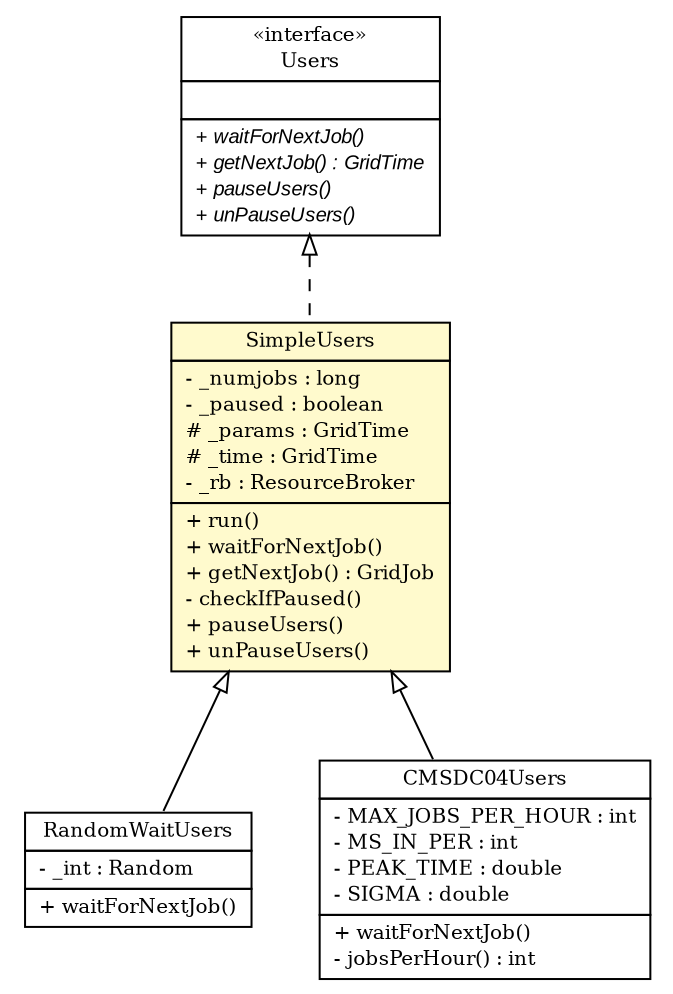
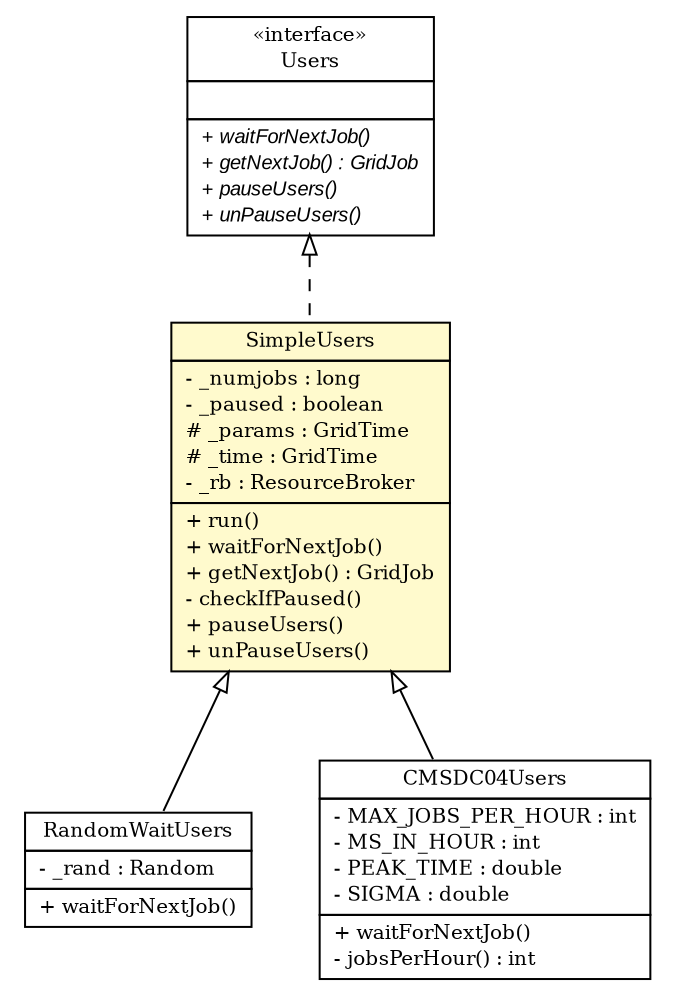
node "Users": text "+ getNextJob() : GridTime" -> "+ getNextJob() : GridJob"
node "CMSDC04Users": text "- MS_IN_PER : int" -> "- MS_IN_HOUR : int"
node "RandomWaitUsers": text "- _int : Random" -> "- _rand : Random"
